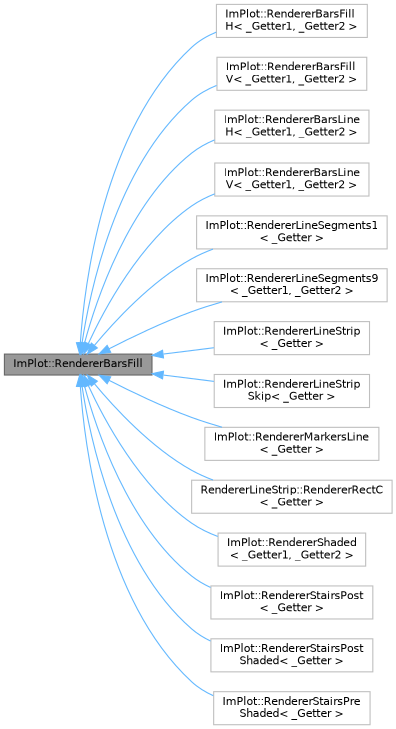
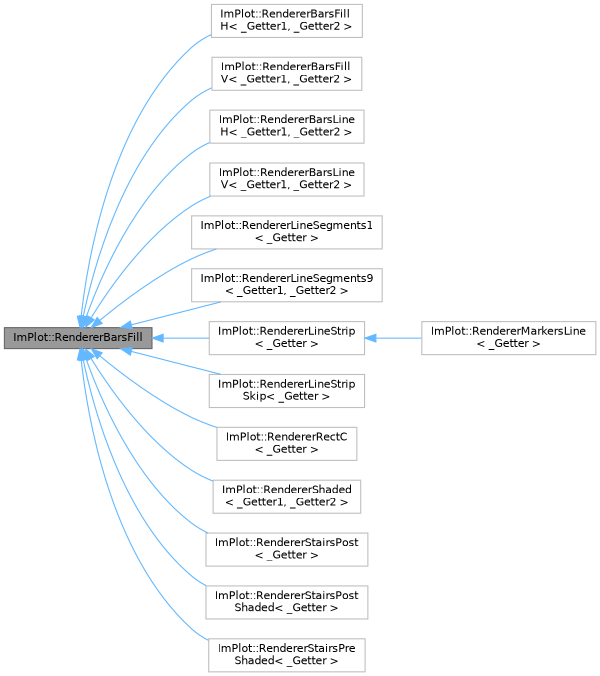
edge "ImPlot::RendererMarkersLine < _Getter >" -> "ImPlot::RendererBarsFill": now "ImPlot::RendererMarkersLine < _Getter >" -> "ImPlot::RendererLineStrip < _Getter >"
node "RendererLineStrip::RendererRectC < _Getter >": label "RendererLineStrip::RendererRectC < _Getter >" -> "ImPlot::RendererRectC < _Getter >"
